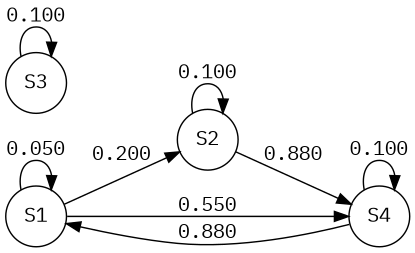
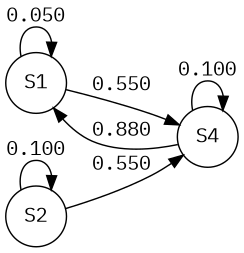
node "S3": removed
edge "S2" -- "S4": label "0.880" -> "0.550"
edge "S2" -- "S1": removed, label "0.200"
